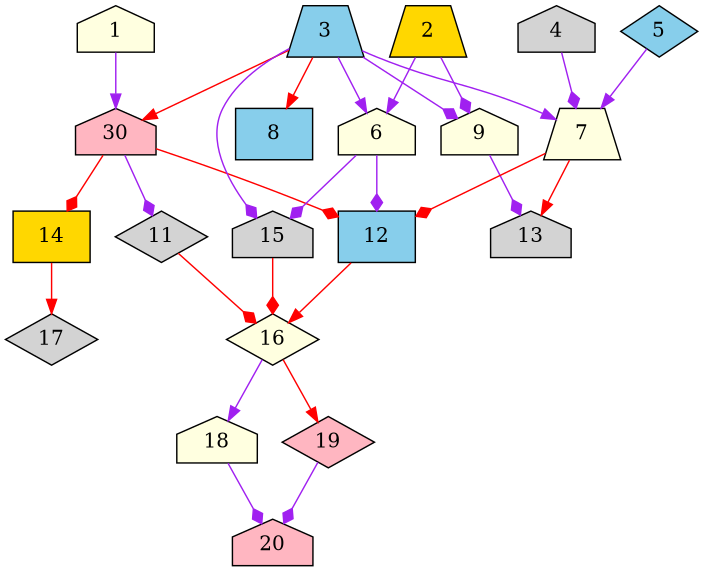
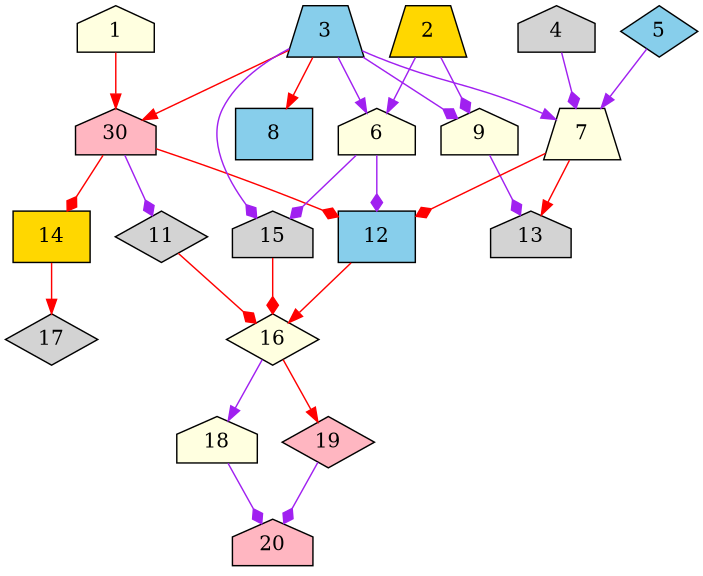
edge "1" -> "30": color purple -> red
